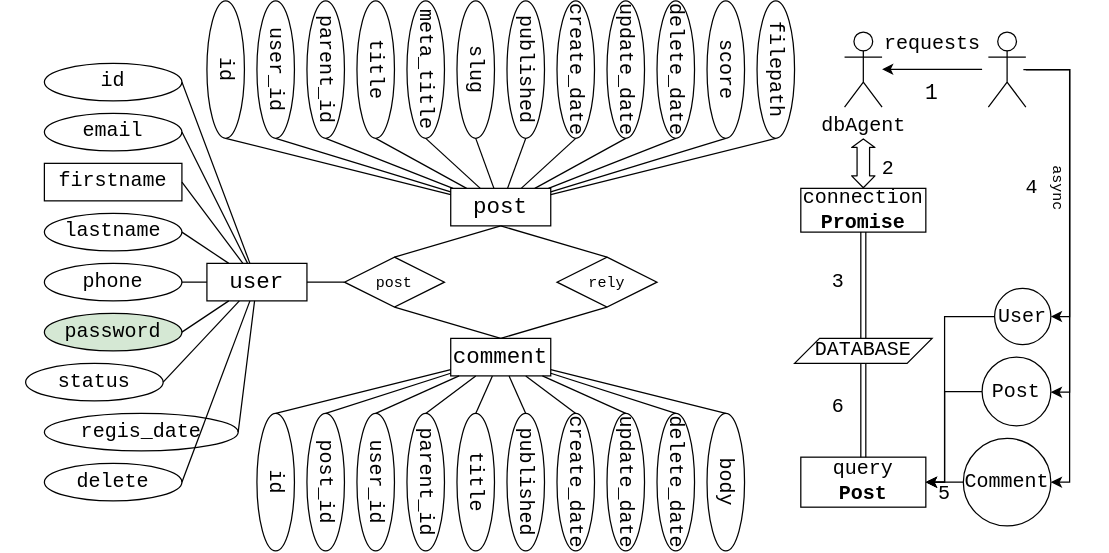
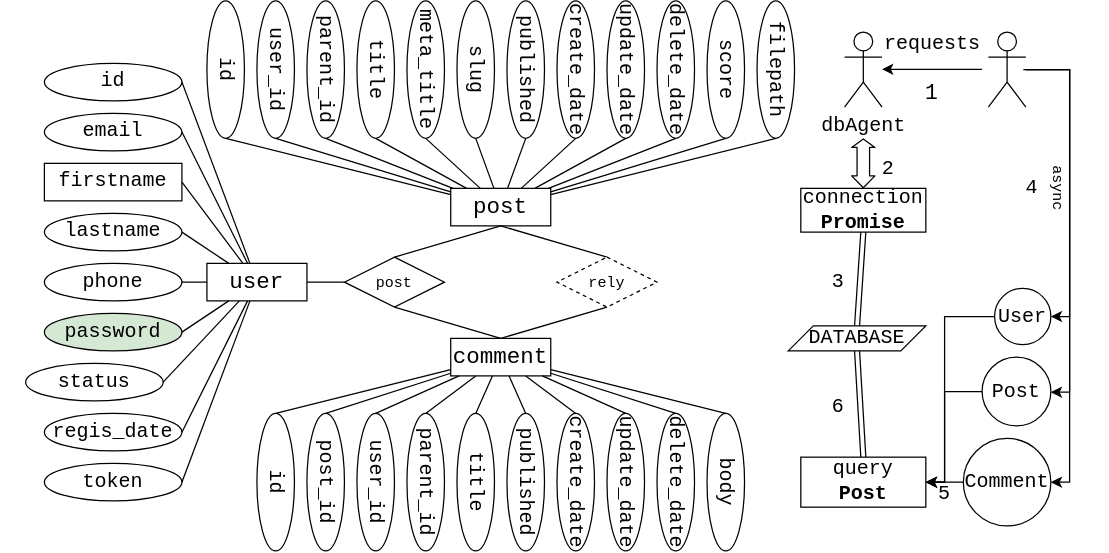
node "rely": style solid -> dashed
node "DATABASE": moved (863, 351) -> (857, 338)
node "regis_date": size 194x38 -> 138x38
node "delete": label "delete" -> "token"
